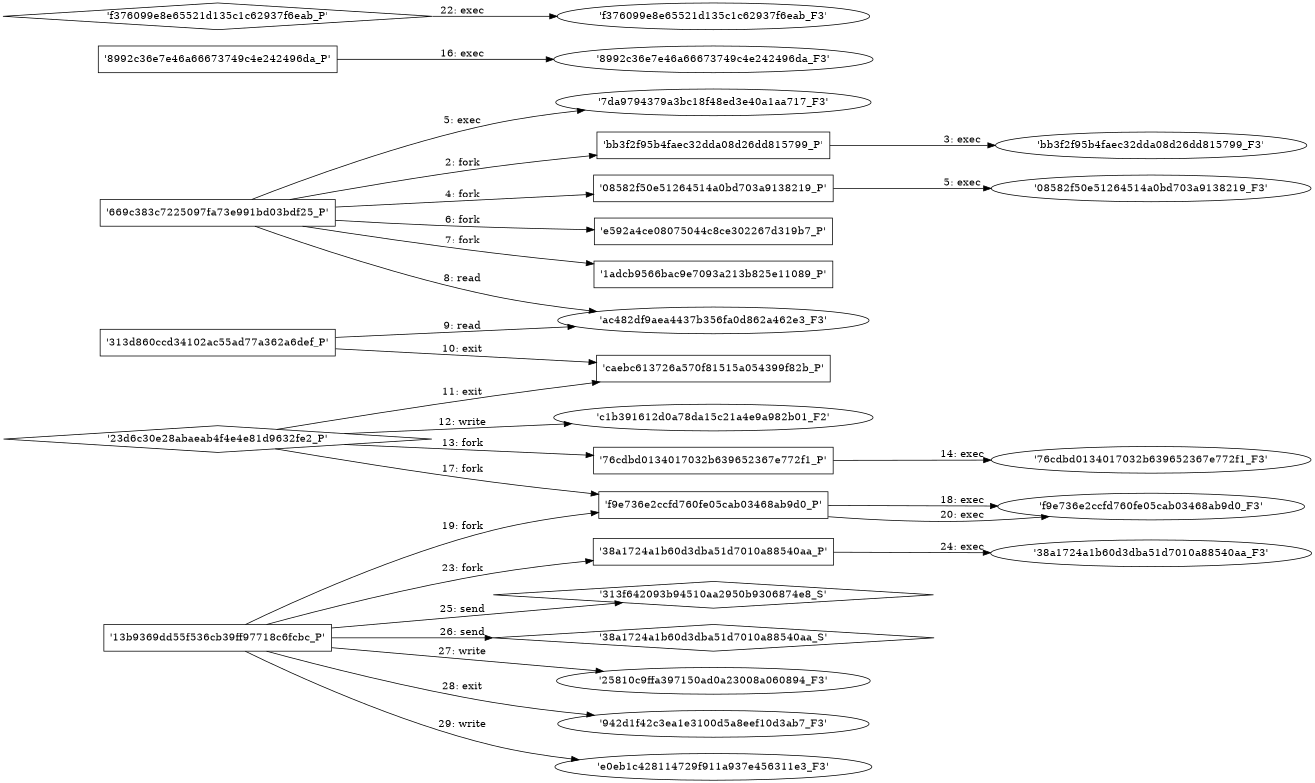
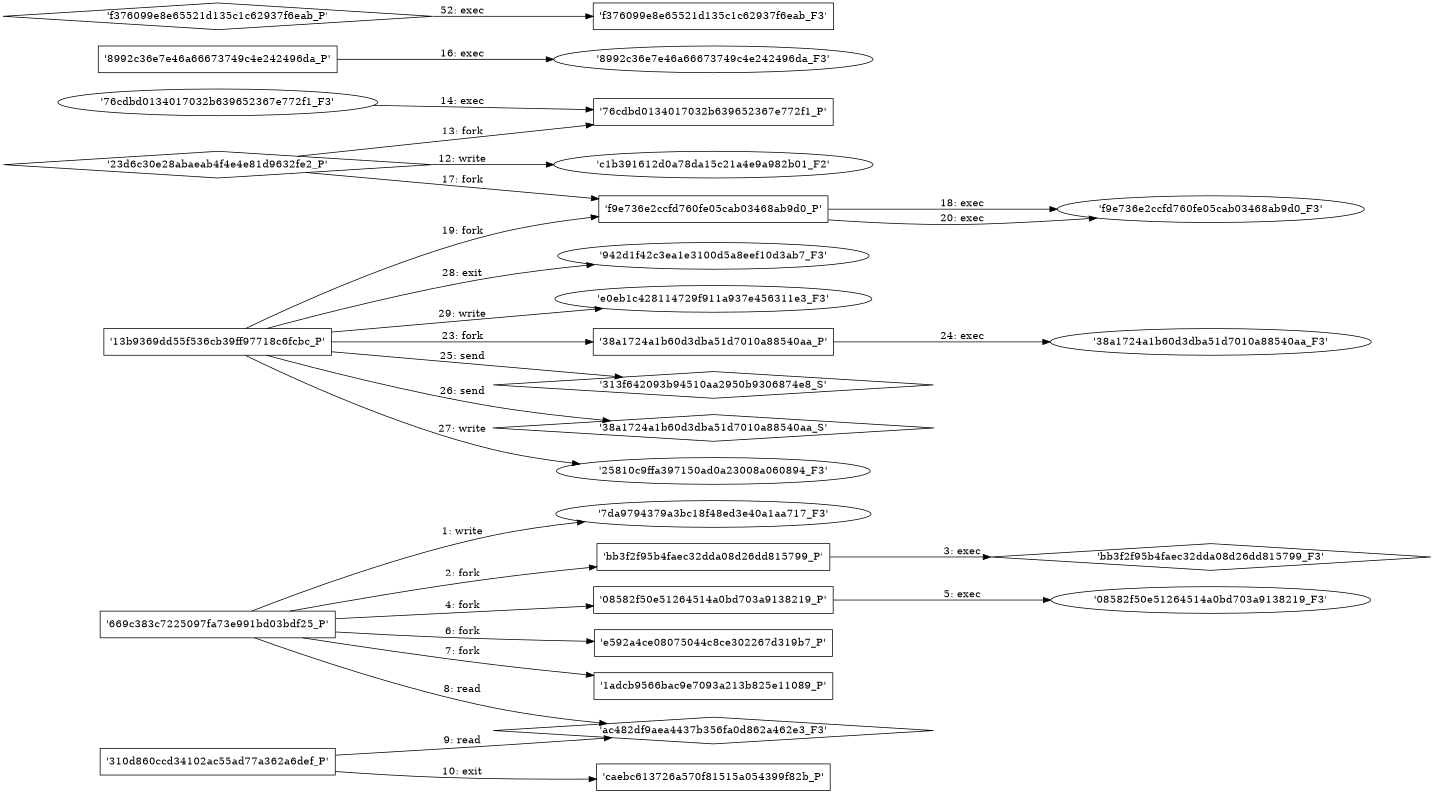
edge "'f376099e8e65521d135c1c62937f6eab_P'" -> "'f376099e8e65521d135c1c62937f6eab_F3'": label "22: exec" -> "52: exec"
node "'f376099e8e65521d135c1c62937f6eab_F3'": shape ellipse -> box
edge "'669c383c7225097fa73e991bd03bdf25_P'" -> "'7da9794379a3bc18f48ed3e40a1aa717_F3'": label "5: exec" -> "1: write"
node "'bb3f2f95b4faec32dda08d26dd815799_F3'": shape ellipse -> diamond
node "'ac482df9aea4437b356fa0d862a462e3_F3'": shape ellipse -> diamond
node "'313d860ccd34102ac55ad77a362a6def_P'": label "'313d860ccd34102ac55ad77a362a6def_P'" -> "'310d860ccd34102ac55ad77a362a6def_P'"
edge "'23d6c30e28abaeab4f4e4e81d9632fe2_P'" -> "'caebc613726a570f81515a054399f82b_P'": removed, label "11: exit"
edge "'76cdbd0134017032b639652367e772f1_P'" -> "'76cdbd0134017032b639652367e772f1_F3'": reversed
